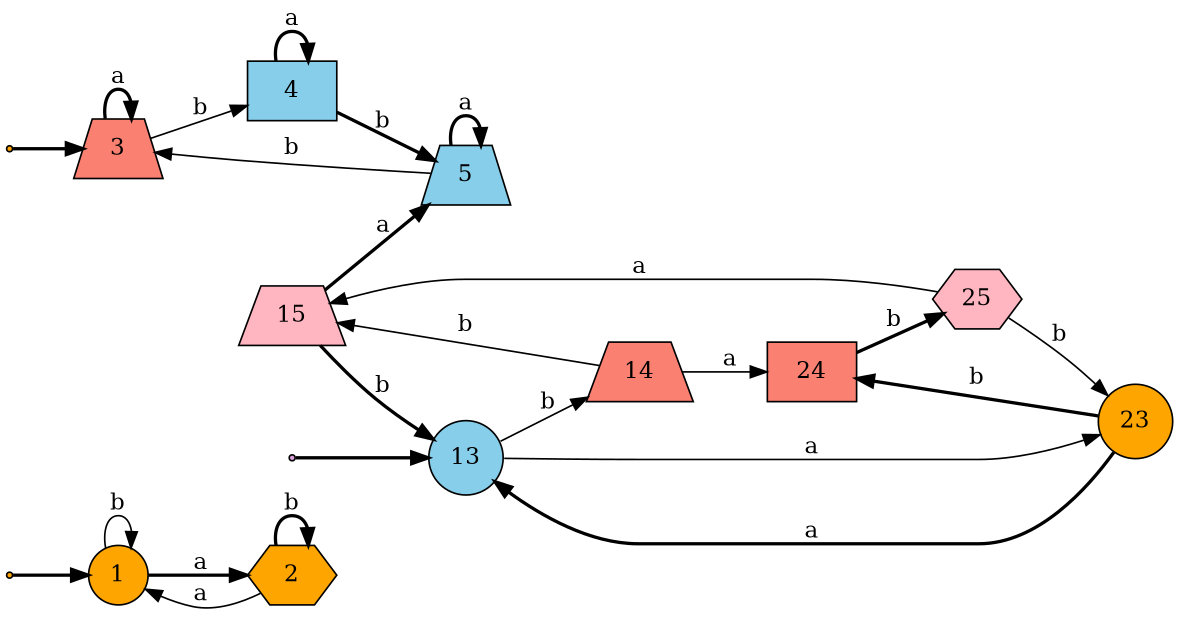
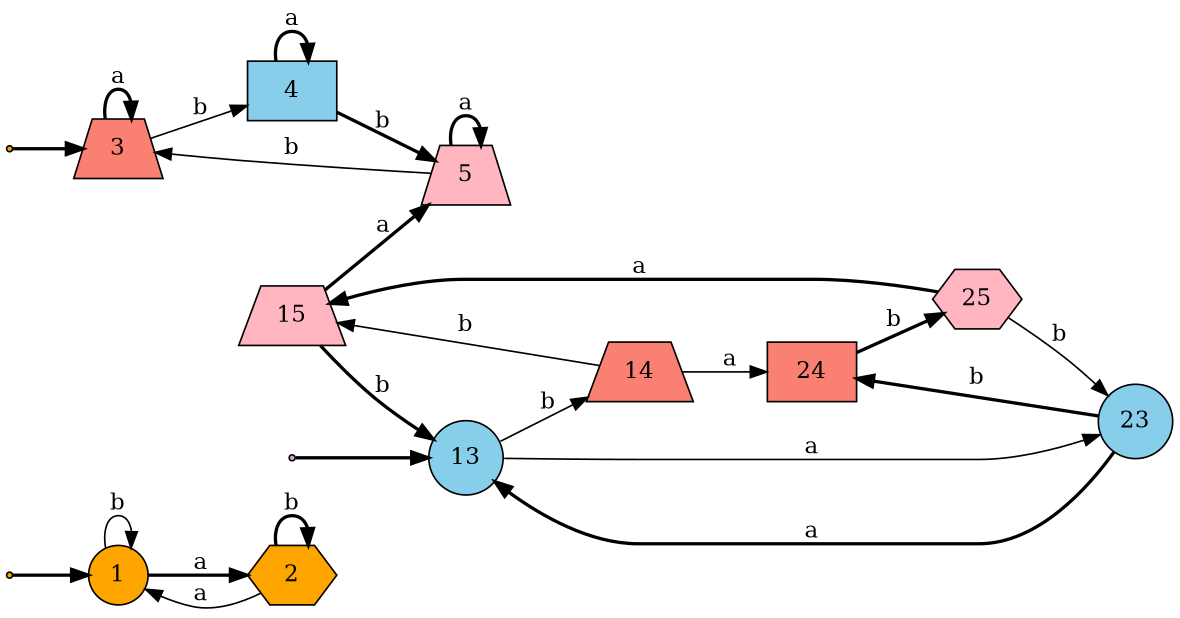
node "5": fillcolor skyblue -> lightpink
edge "25" -> "15": style solid -> bold
node "23": fillcolor orange -> skyblue
